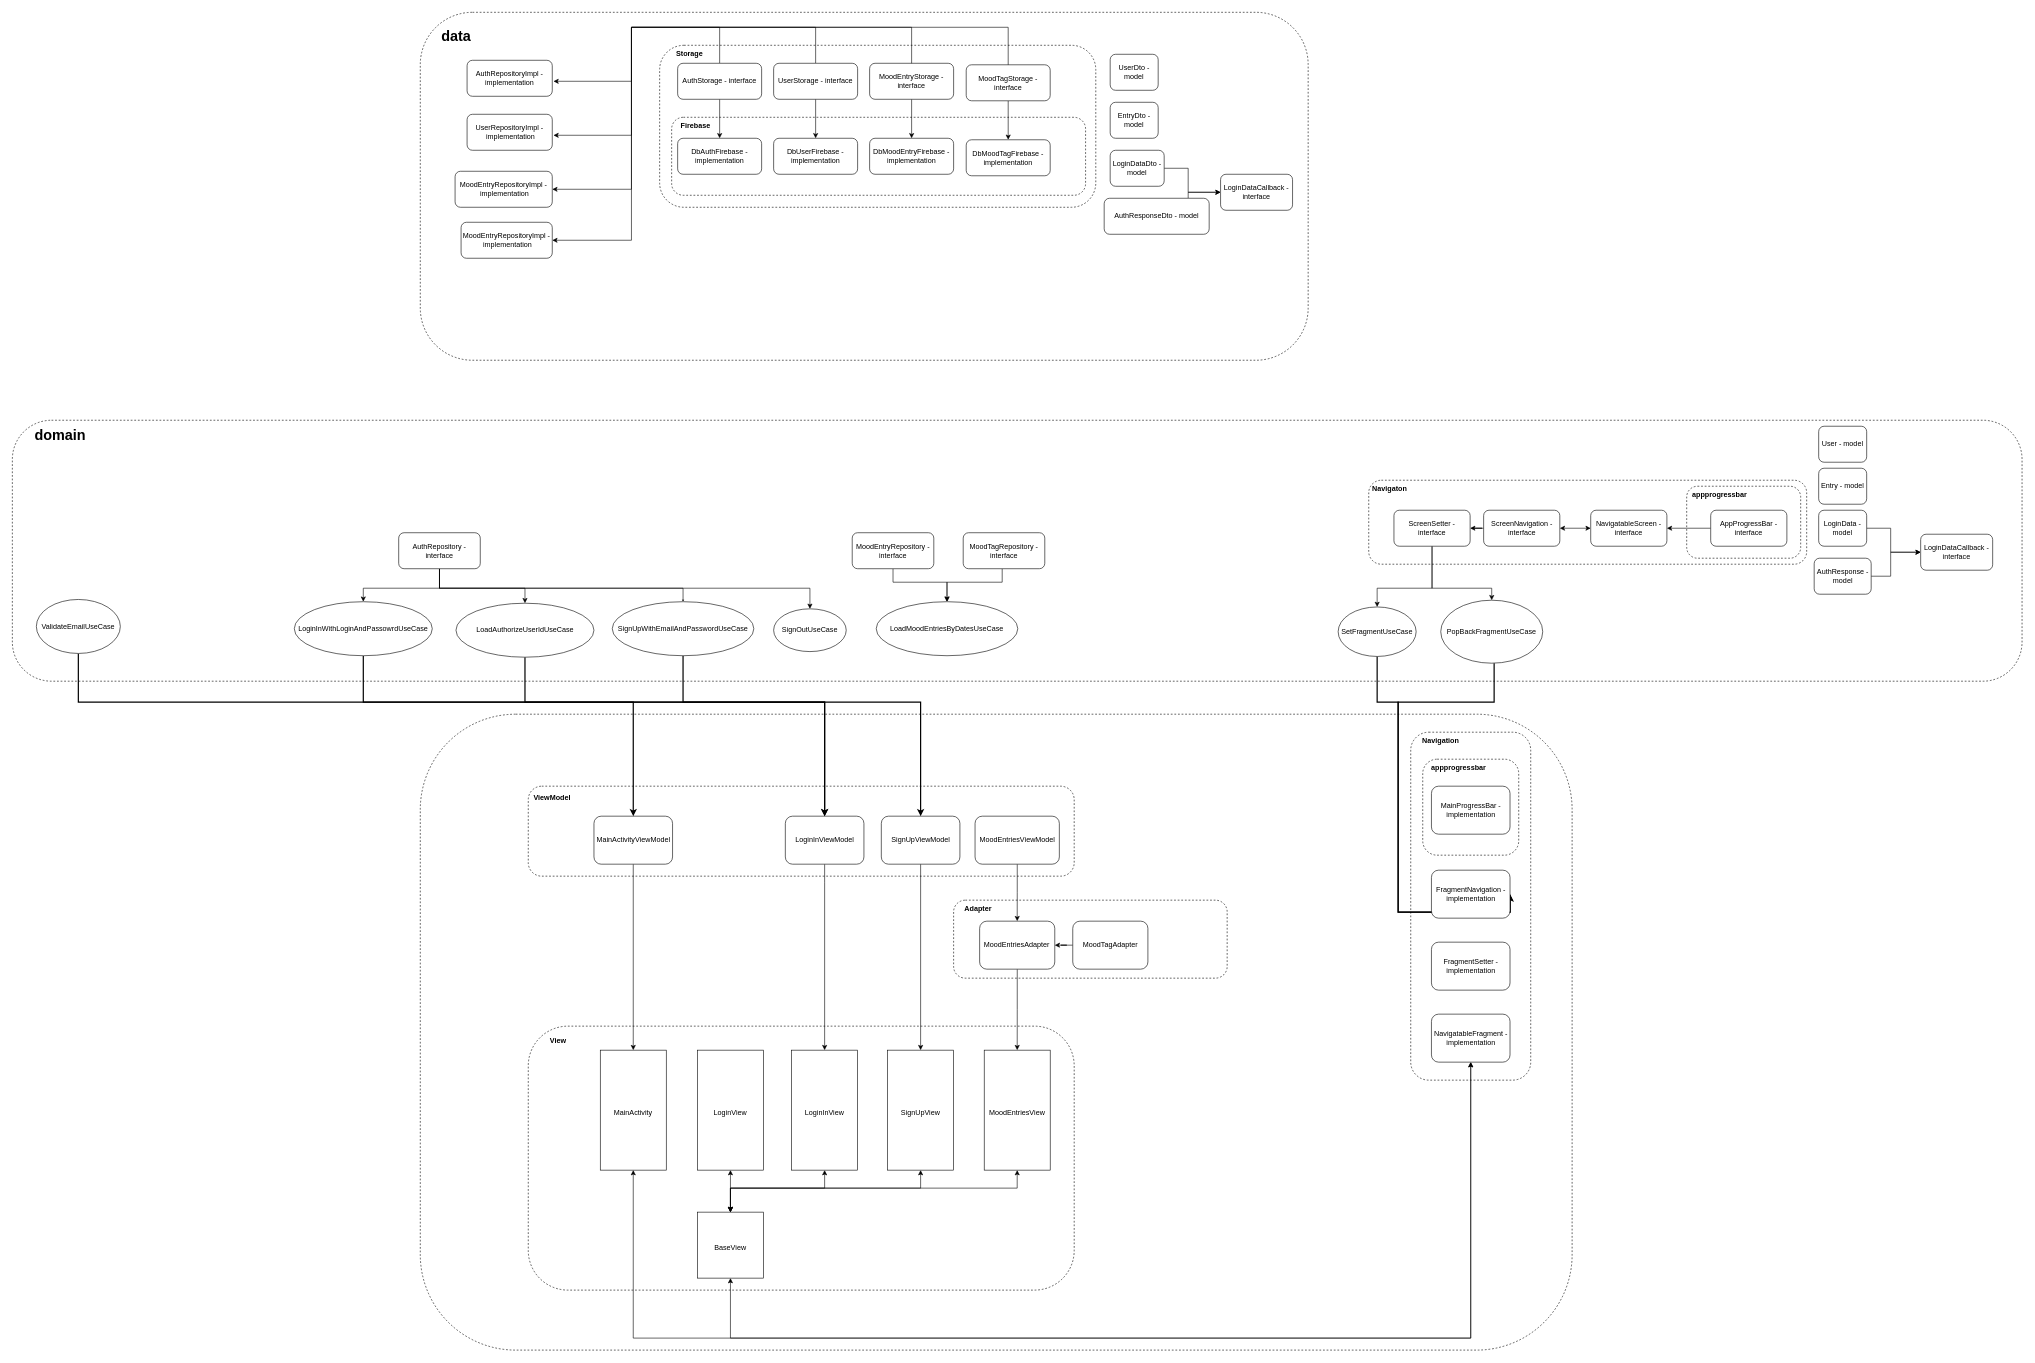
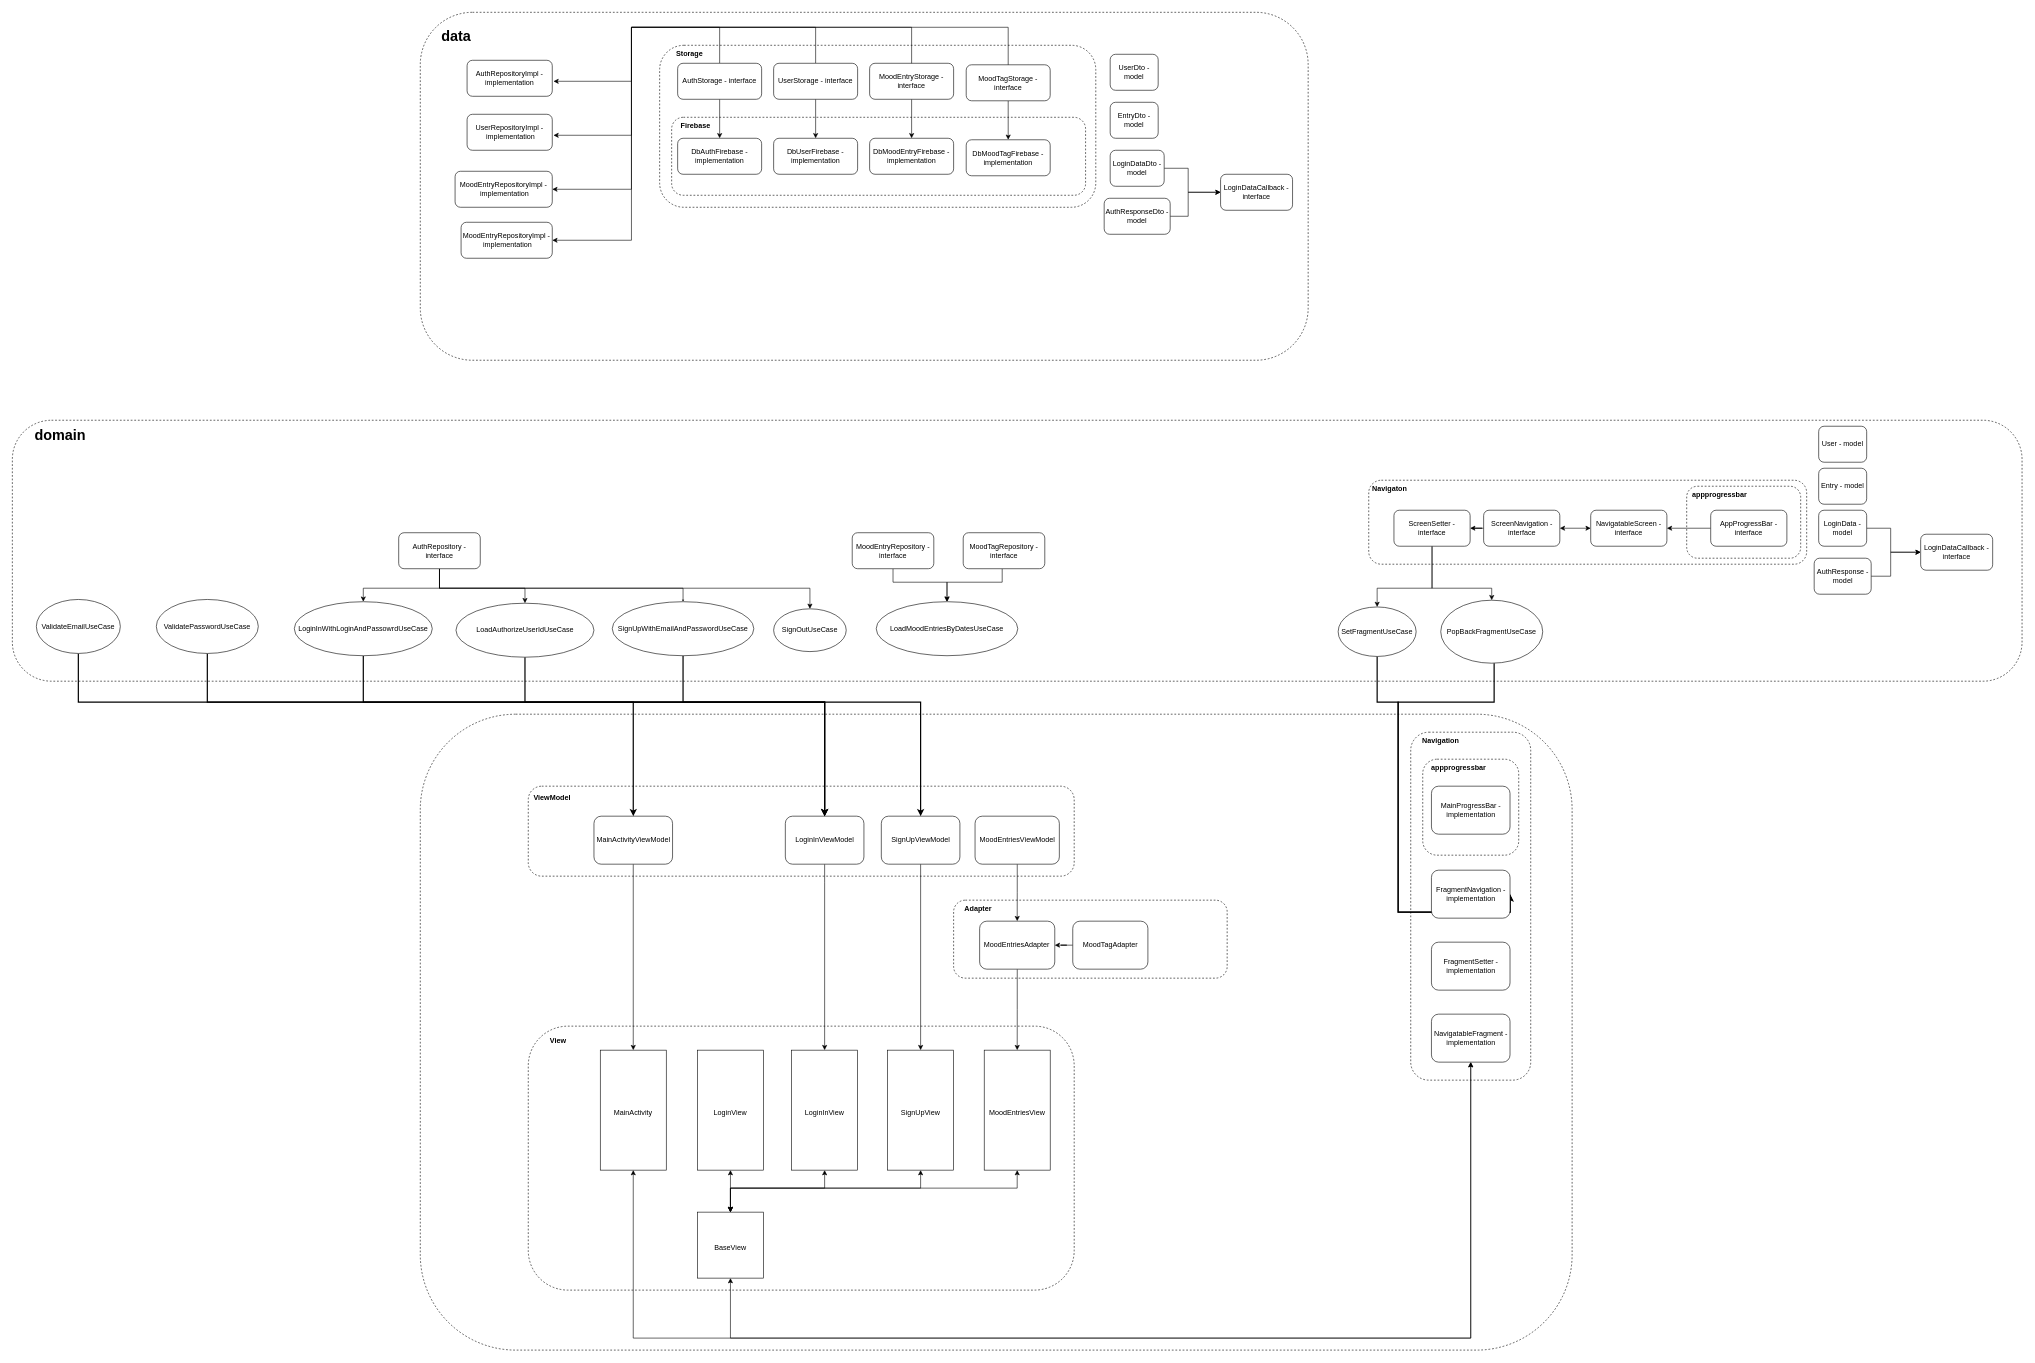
node "AuthResponseDto - model": size 105x36 -> 66x36
node "ValidatePasswordUseCase": added
edge "ValidatePasswordUseCase" -> "LoginInViewModel": added
